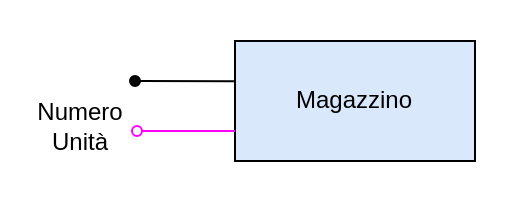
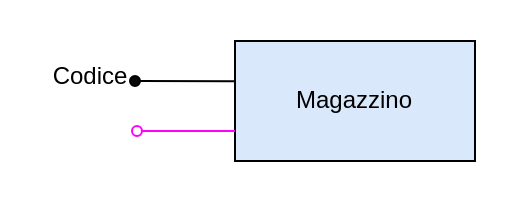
node "Codice": added
node "Numero Unità": removed
